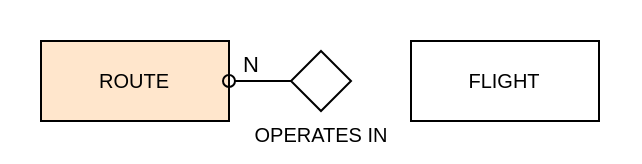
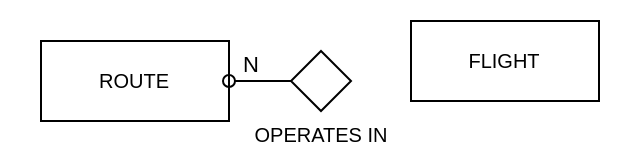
node "ROUTE": fillcolor #ffe6cc -> #ffffff
node "FLIGHT": moved (505, 81) -> (505, 61)
